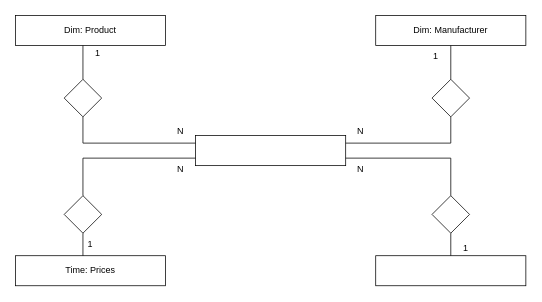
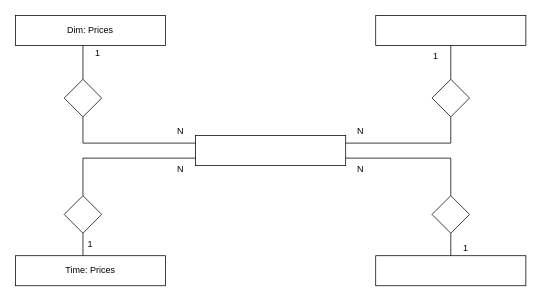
node "Dim: Product": label "Dim: Product" -> "Dim: Prices"
node "Dim: Manufacturer": removed
